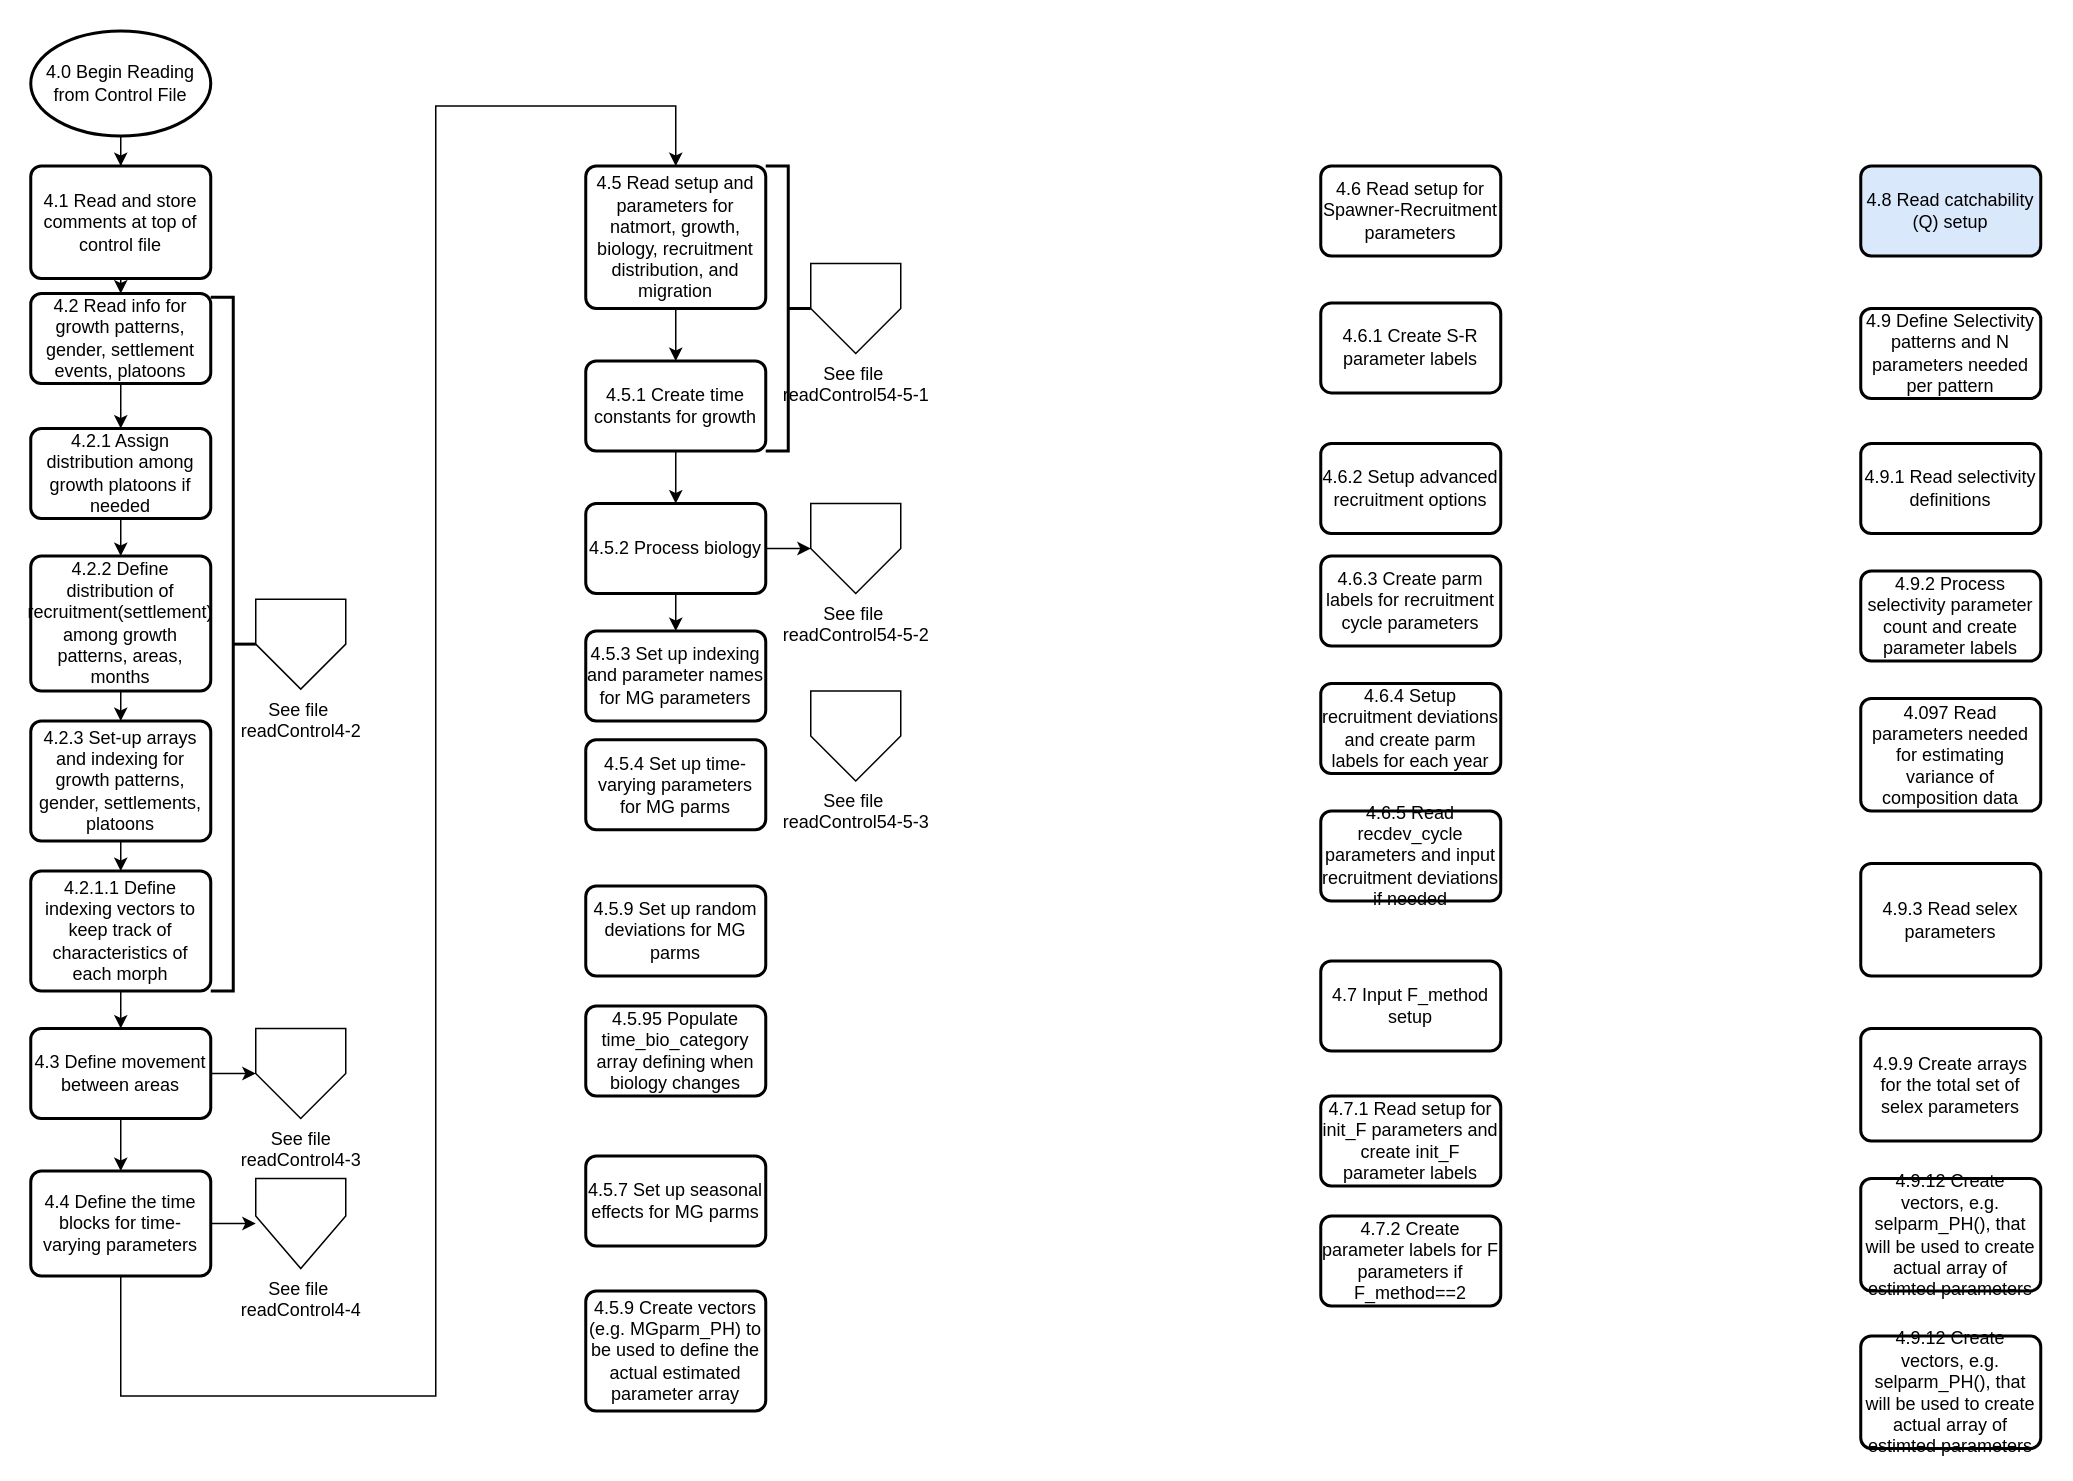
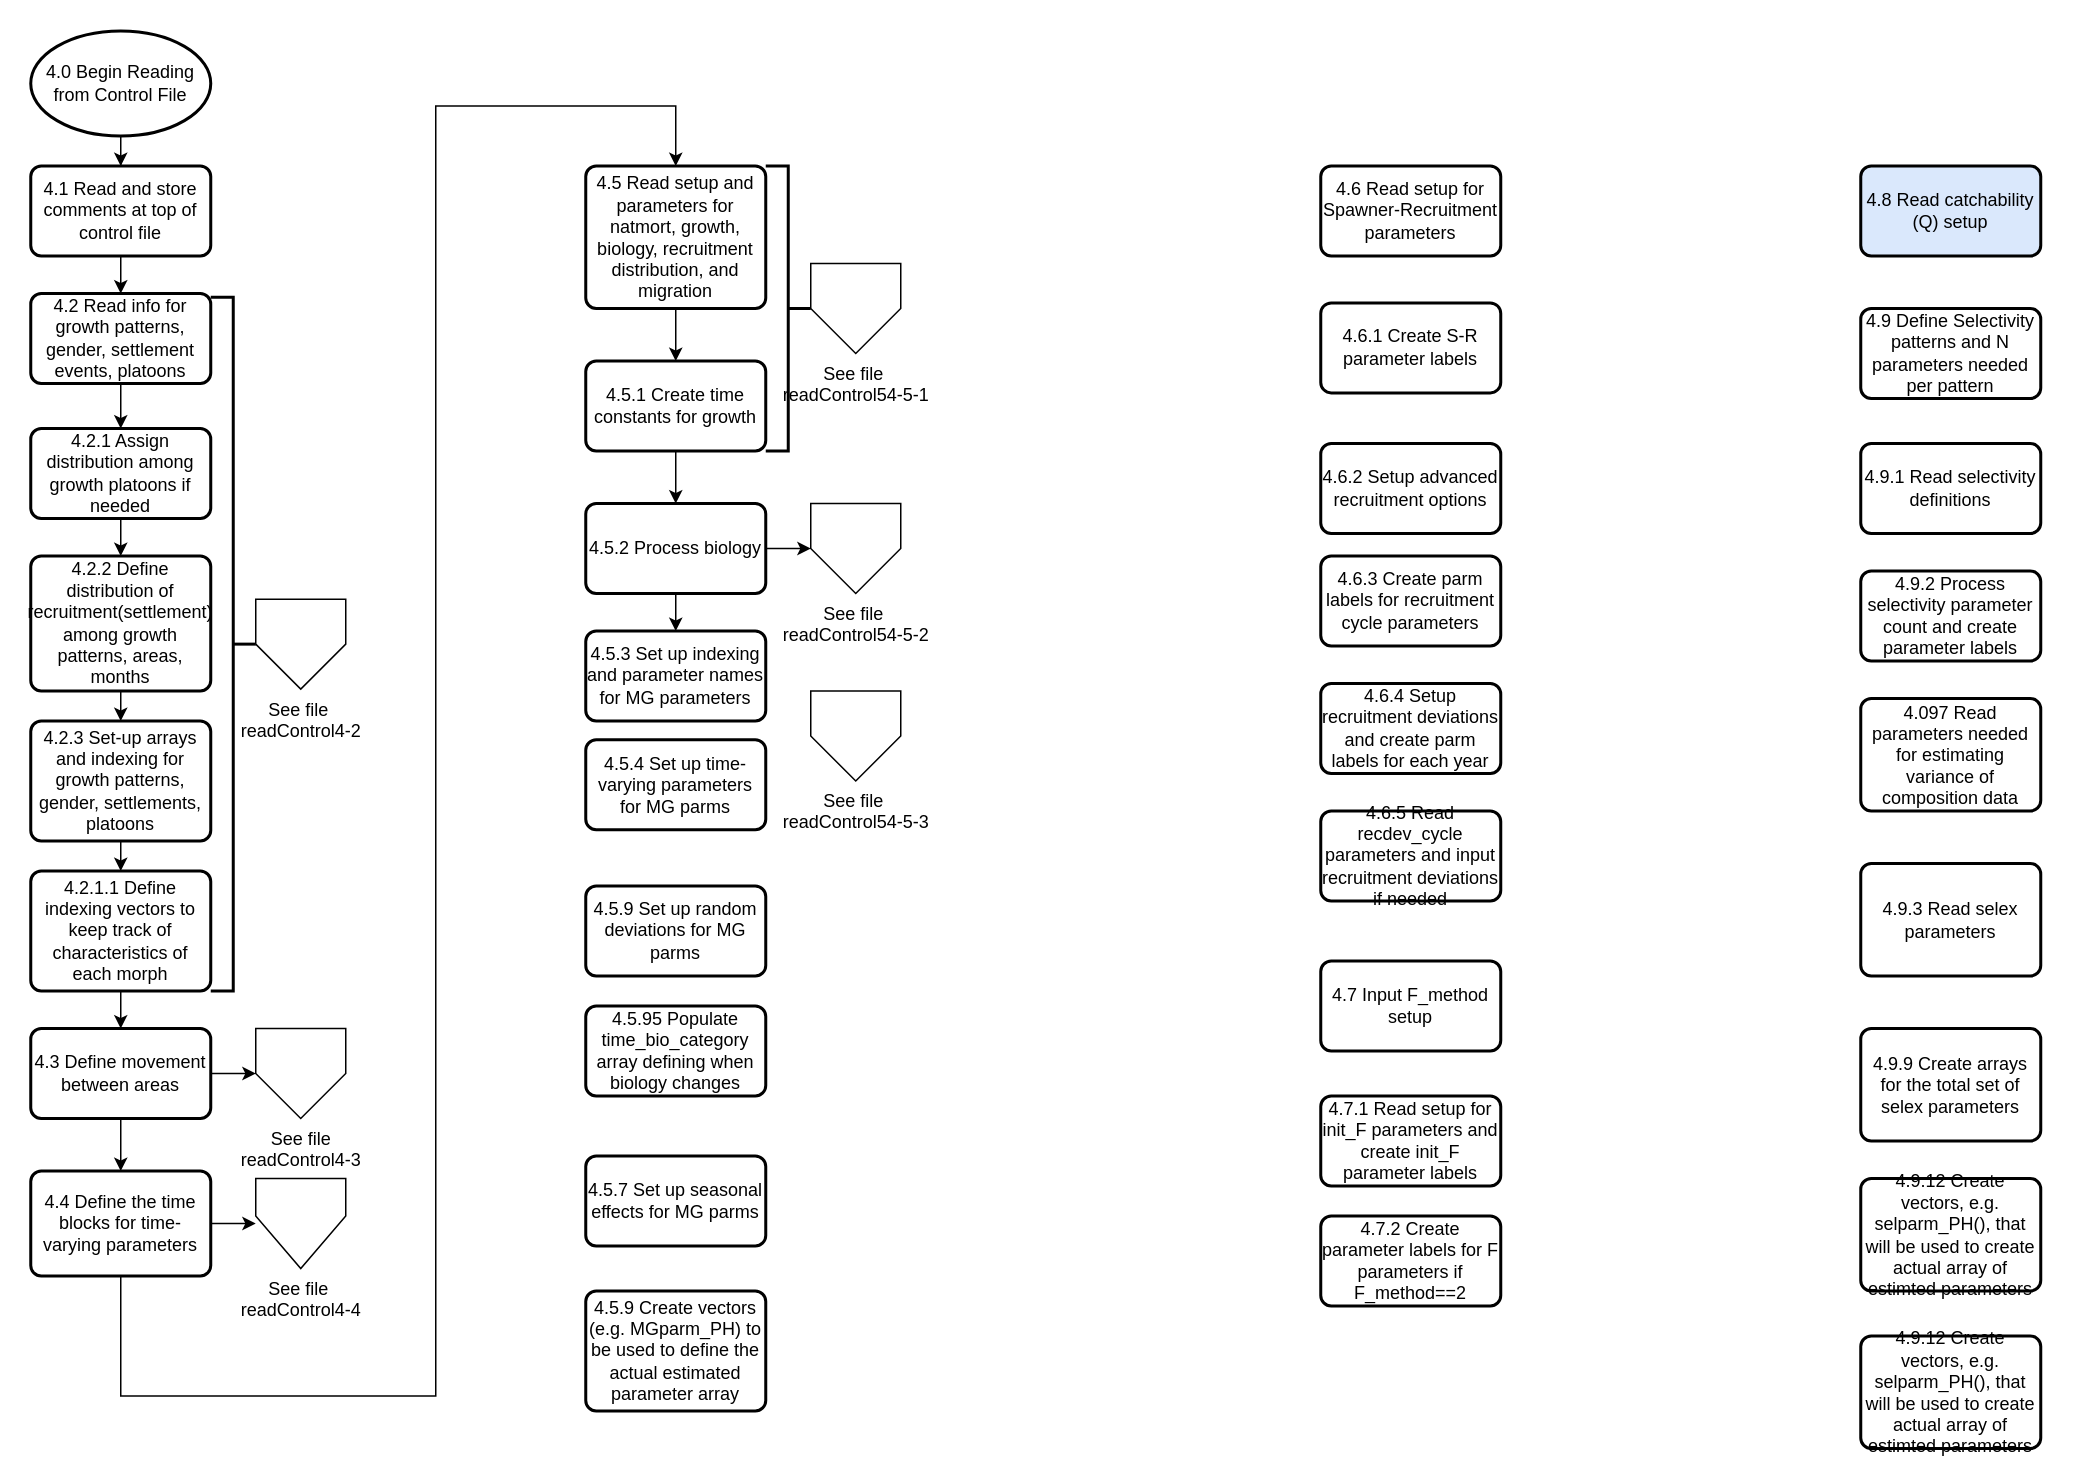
node "4.1 Read and store comments at top of control file": size 180x113 -> 180x90
